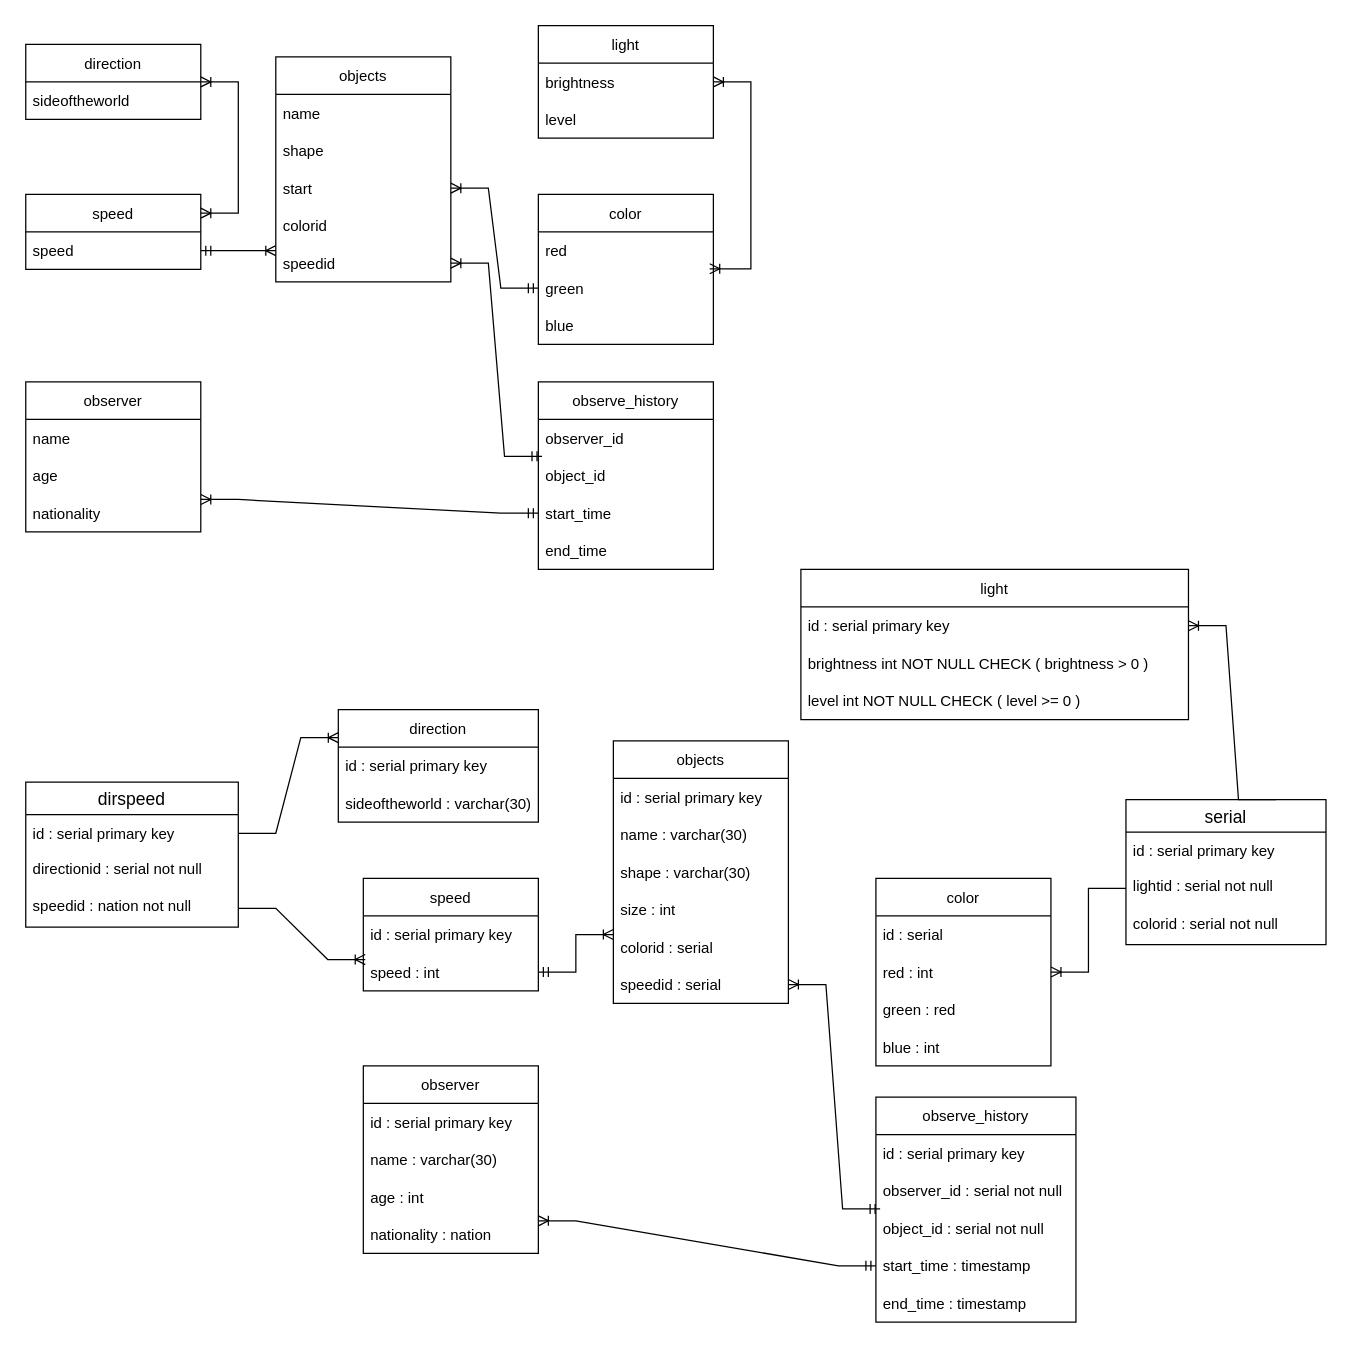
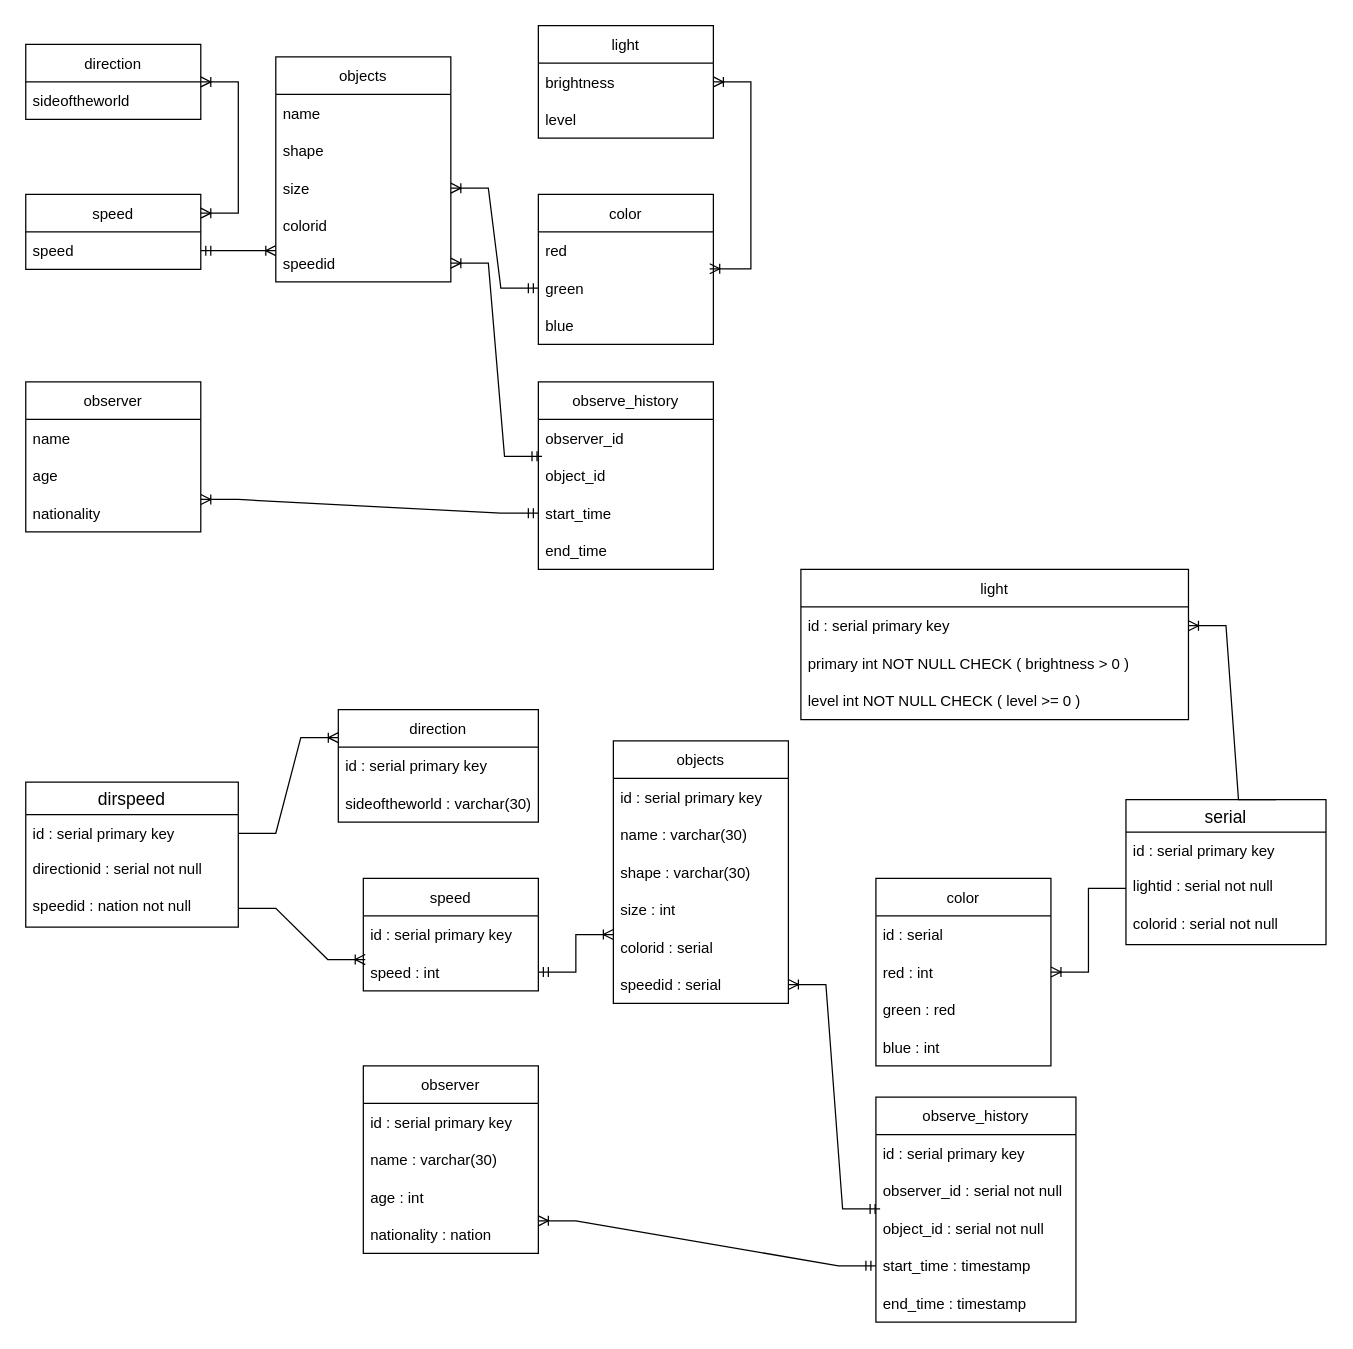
node "start": label "start" -> "size"
node "brightness int NOT NULL CHECK ( brightness > 0 )": label "brightness int NOT NULL CHECK ( brightness > 0 )" -> "primary int NOT NULL CHECK ( brightness > 0 )"
